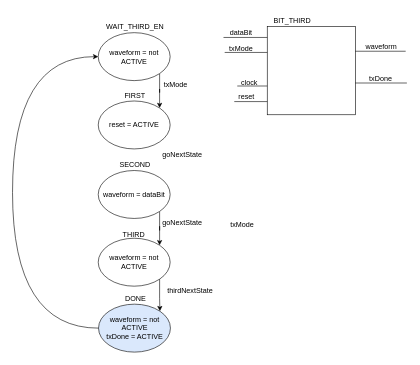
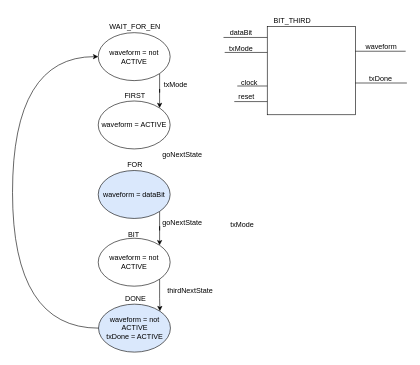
node "WAIT_THIRD_EN": label "WAIT_THIRD_EN" -> "WAIT_FOR_EN"
node "reset = ACTIVE": label "reset = ACTIVE" -> "waveform = ACTIVE"
node "SECOND": label "SECOND" -> "FOR"
node "waveform = dataBit": fillcolor #ffffff -> #dae8fc
node "THIRD": label "THIRD" -> "BIT"
